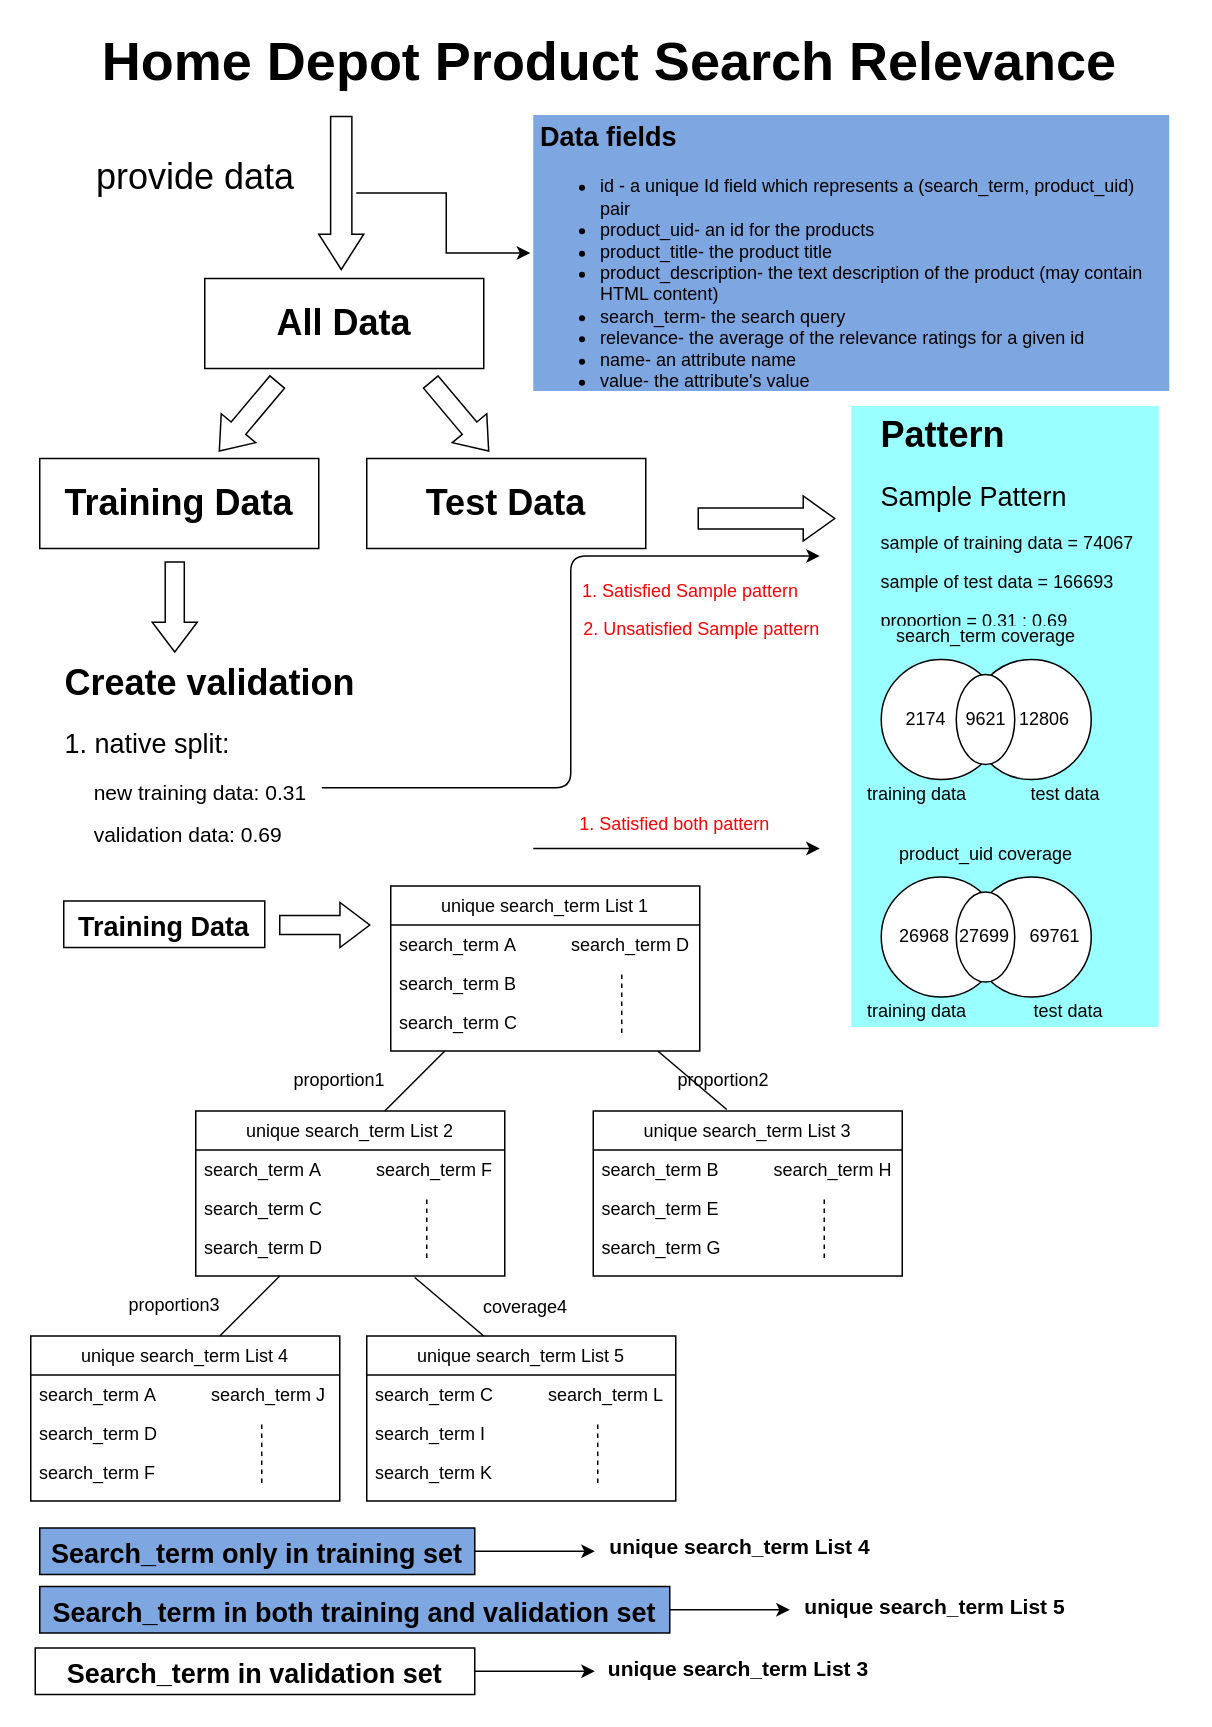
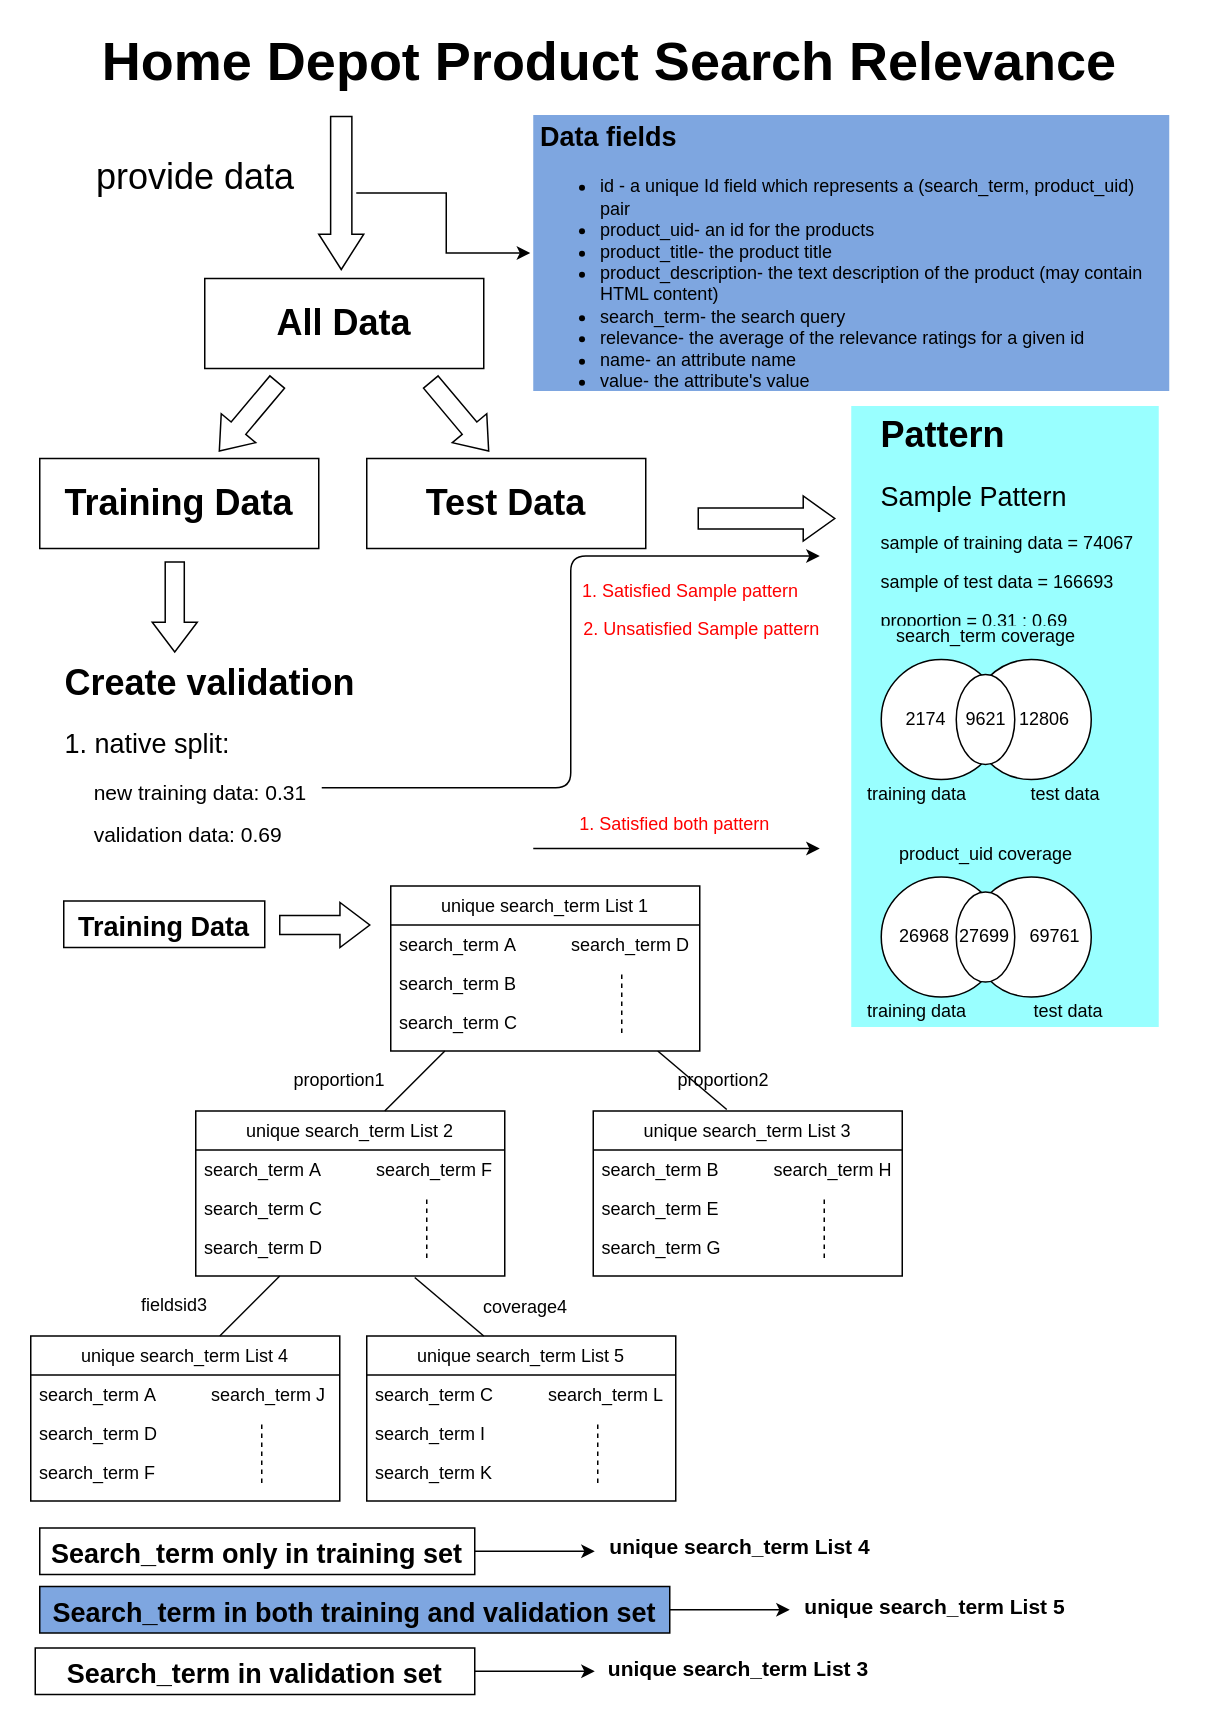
node "proportion3": label "proportion3" -> "fieldsid3"
node "Search_term only in training set": fillcolor #7ea6e0 -> #ffffff
